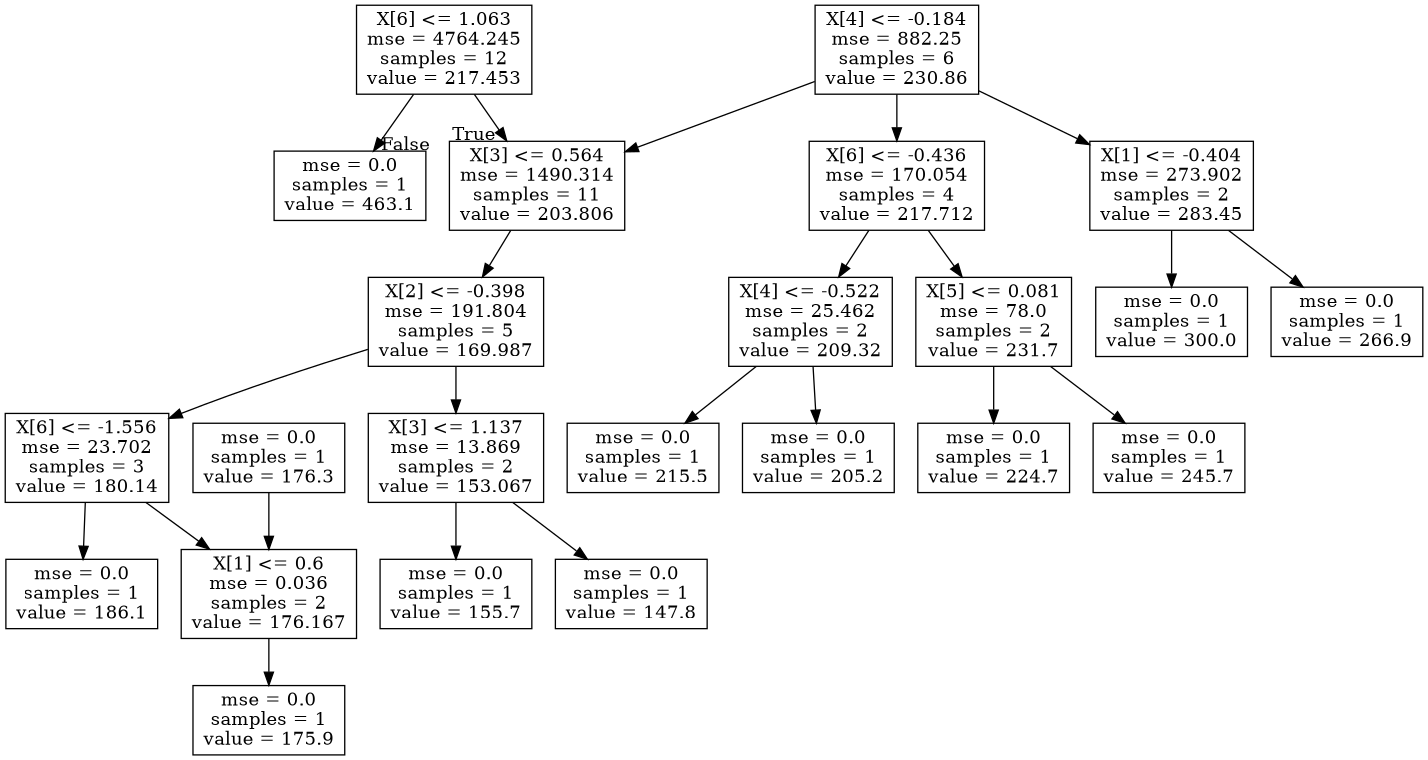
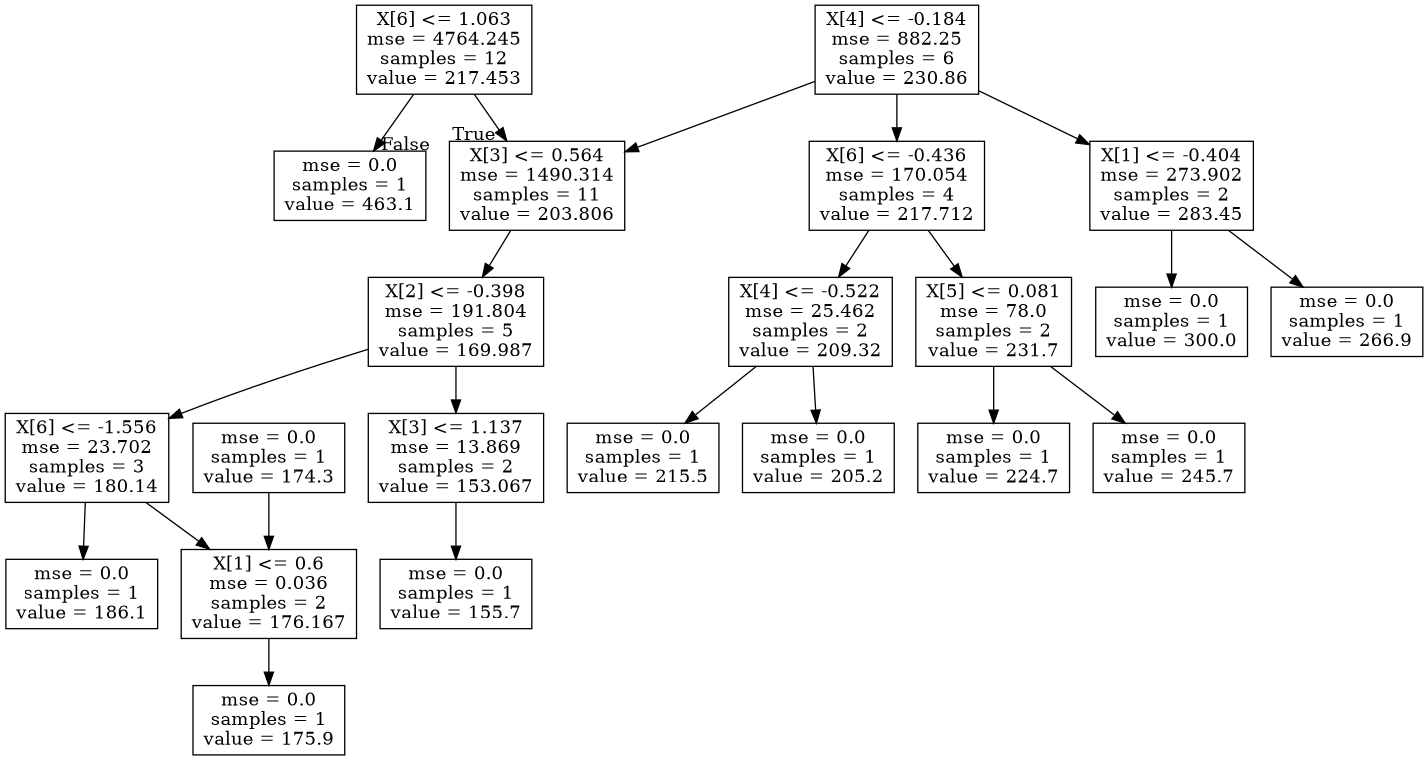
node "mse = 0.0 samples = 1 value = 176.3": label "mse = 0.0 samples = 1 value = 176.3" -> "mse = 0.0 samples = 1 value = 174.3"
node "mse = 0.0 samples = 1 value = 147.8": removed
